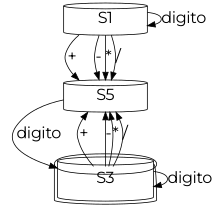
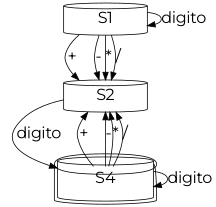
node "S5": label "S5" -> "S2"
node "S3": label "S3" -> "S4"
